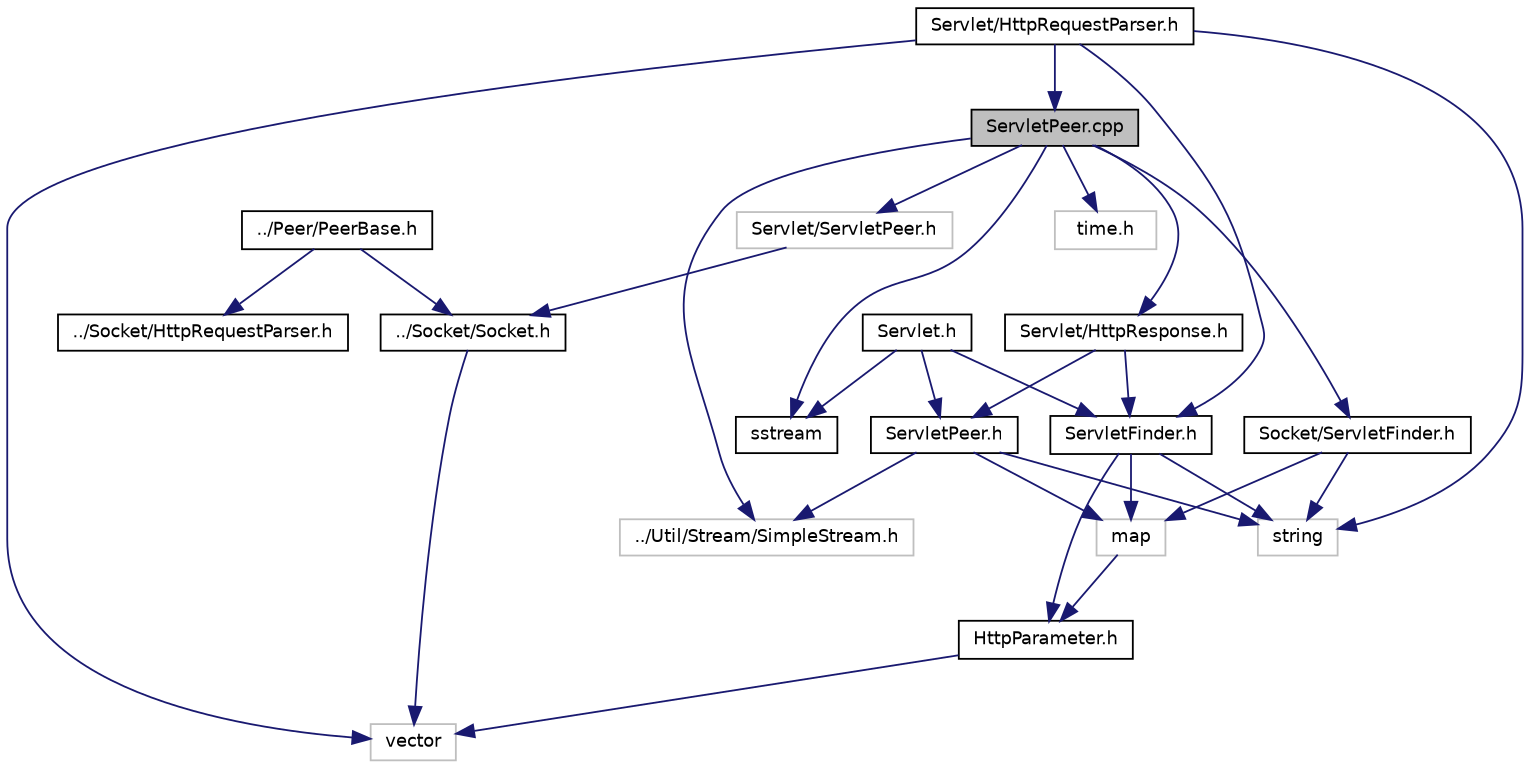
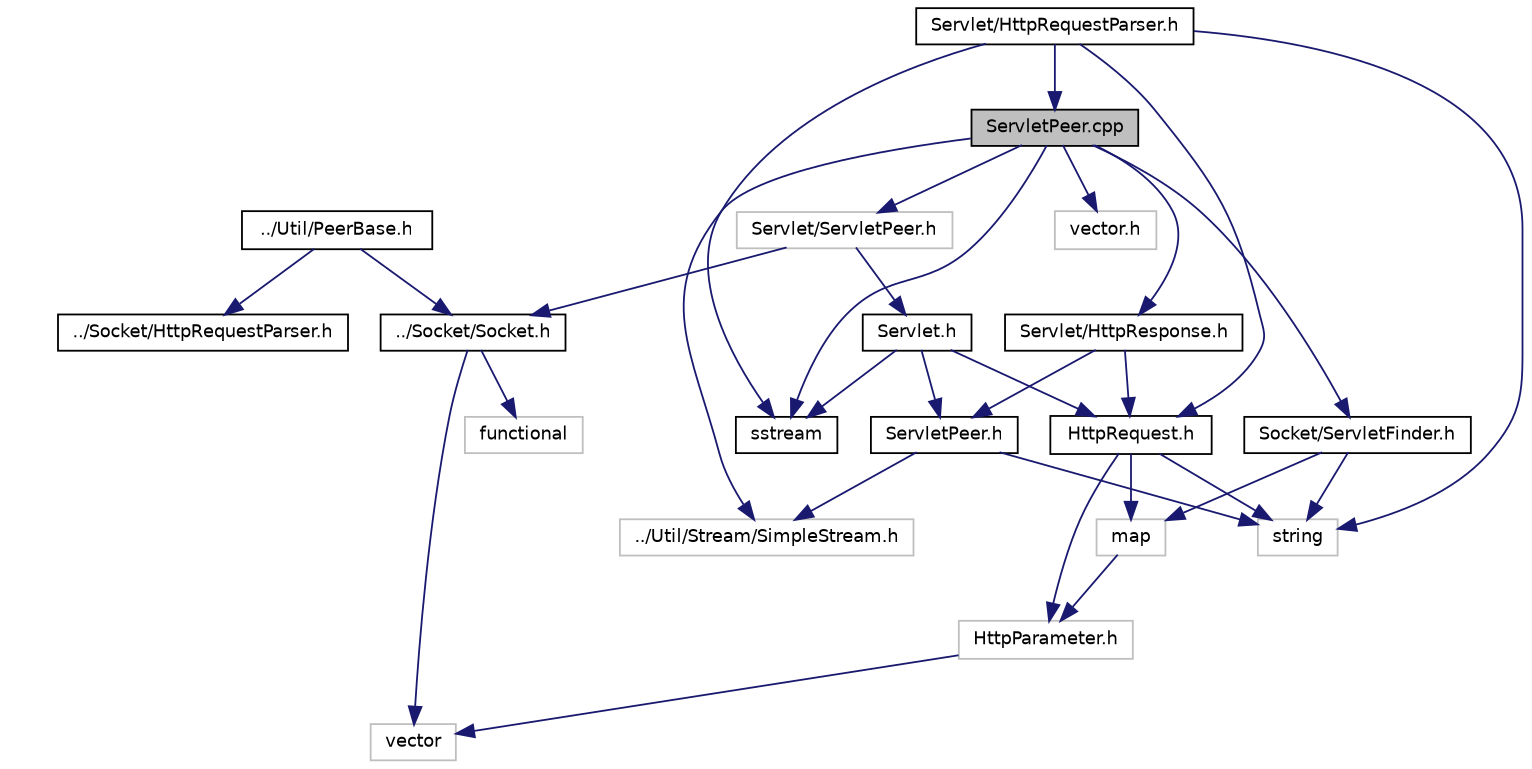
edge "Servlet/HttpRequestParser.h" -> "vector": now "Servlet/HttpRequestParser.h" -> "sstream"
node "../Peer/PeerBase.h": label "../Peer/PeerBase.h" -> "../Util/PeerBase.h"
node "time.h": label "time.h" -> "vector.h"
edge "Servlet/ServletPeer.h" -> "Servlet.h": added
node "functional": added
node "ServletFinder.h": label "ServletFinder.h" -> "HttpRequest.h"
edge "ServletPeer.h" -> "map": removed
node "HttpParameter.h": color black -> grey75
